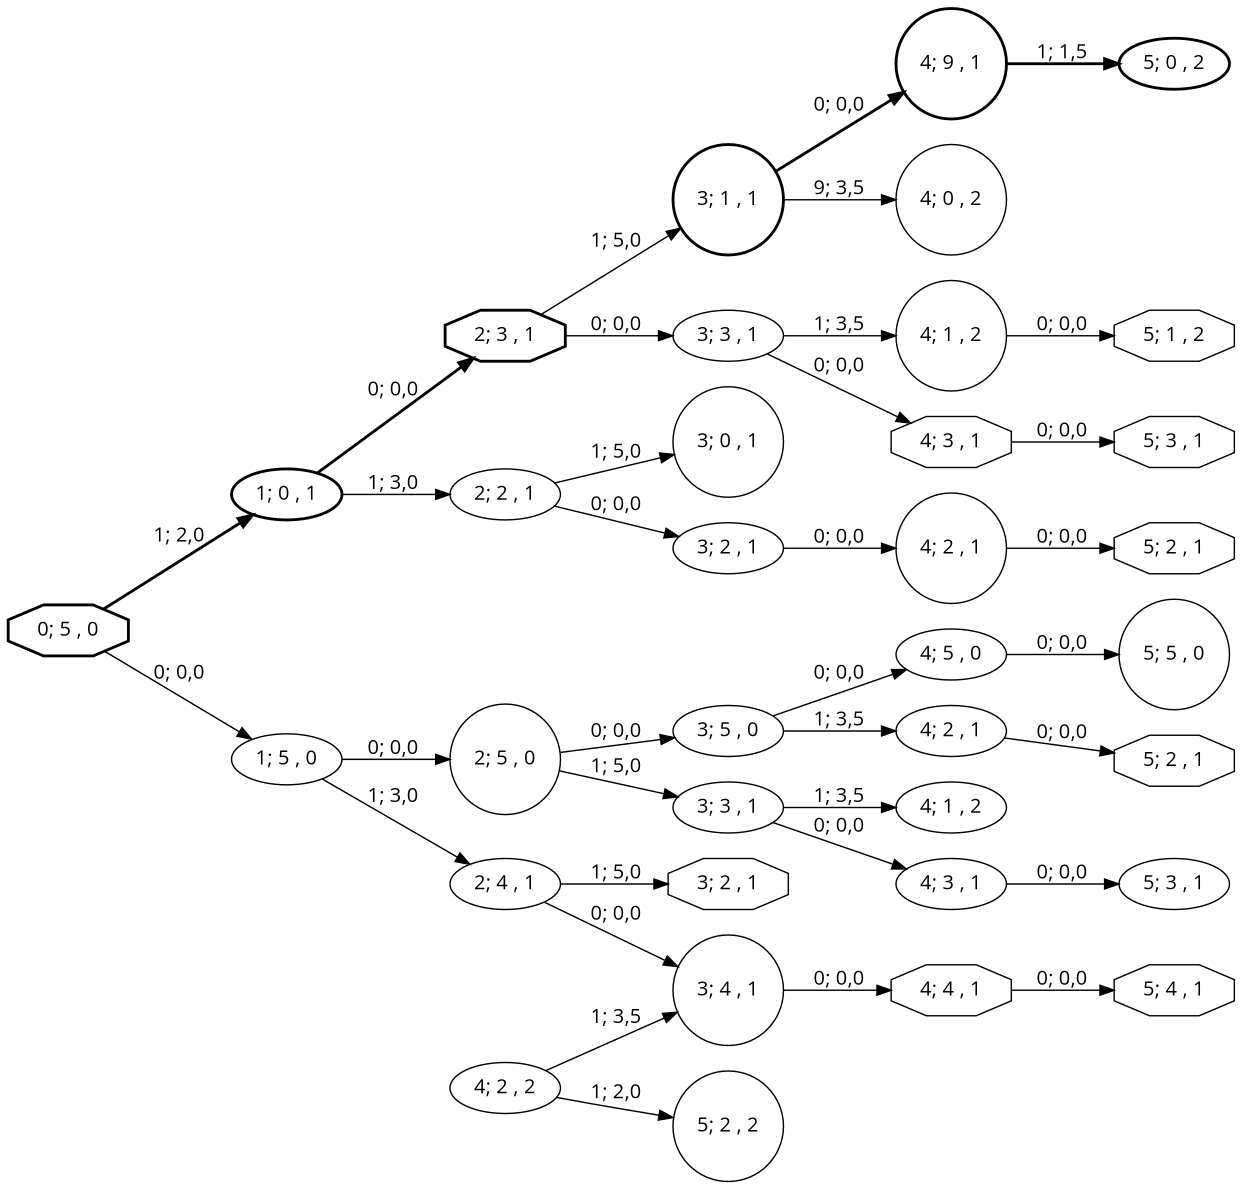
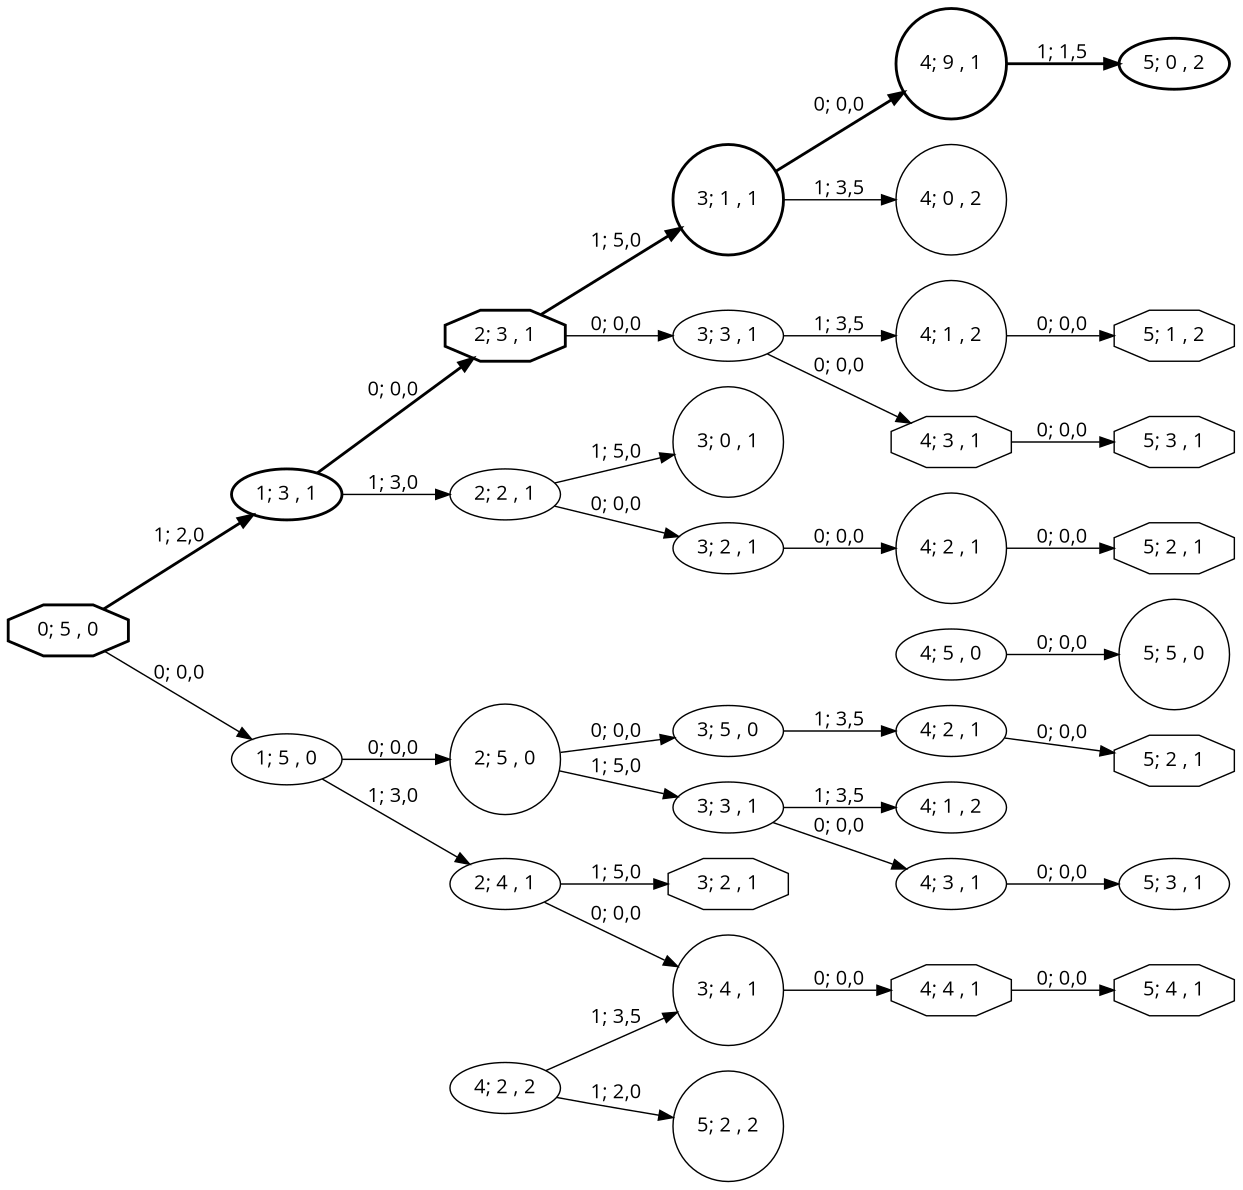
edge "3; 1 , 1" -> "4; 0 , 2": label "9; 3,5" -> "1; 3,5"
edge "2; 3 , 1" -> "3; 1 , 1": style solid -> bold
node "1; 0 , 1": label "1; 0 , 1" -> "1; 3 , 1"
edge "3; 5 , 0" -> "4; 5 , 0": removed, label "0; 0,0"
